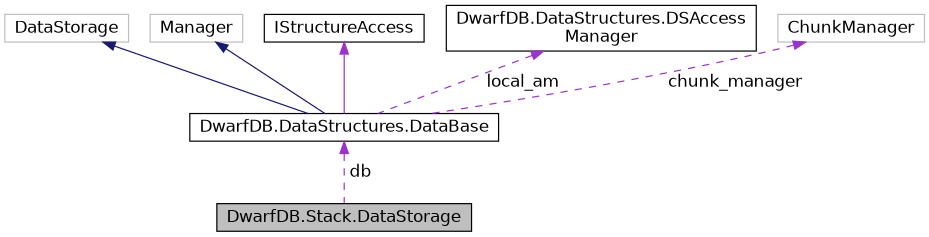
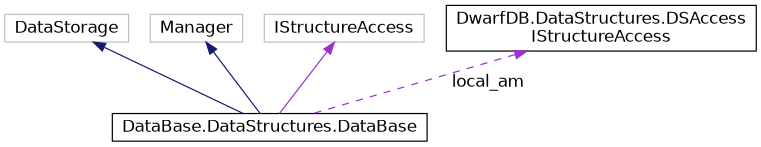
node "IStructureAccess": color black -> grey75
node "DwarfDB.DataStructures.DSAccess Manager": label "DwarfDB.DataStructures.DSAccess Manager" -> "DwarfDB.DataStructures.DSAccess IStructureAccess"
node "ChunkManager": removed
node "DwarfDB.DataStructures.DataBase": label "DwarfDB.DataStructures.DataBase" -> "DataBase.DataStructures.DataBase"
node "DwarfDB.Stack.DataStorage": removed
